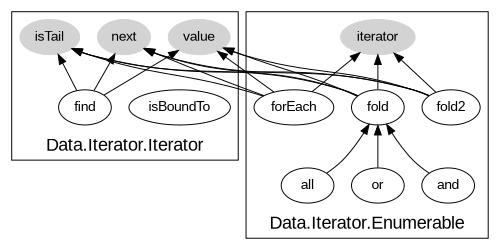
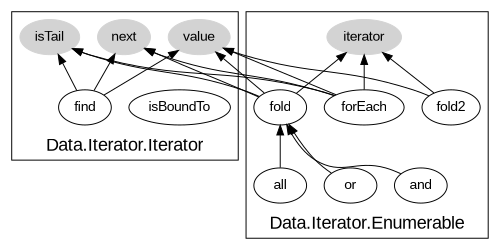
edge "fold2" -> "isTail": removed
edge "fold2" -> "next": removed
